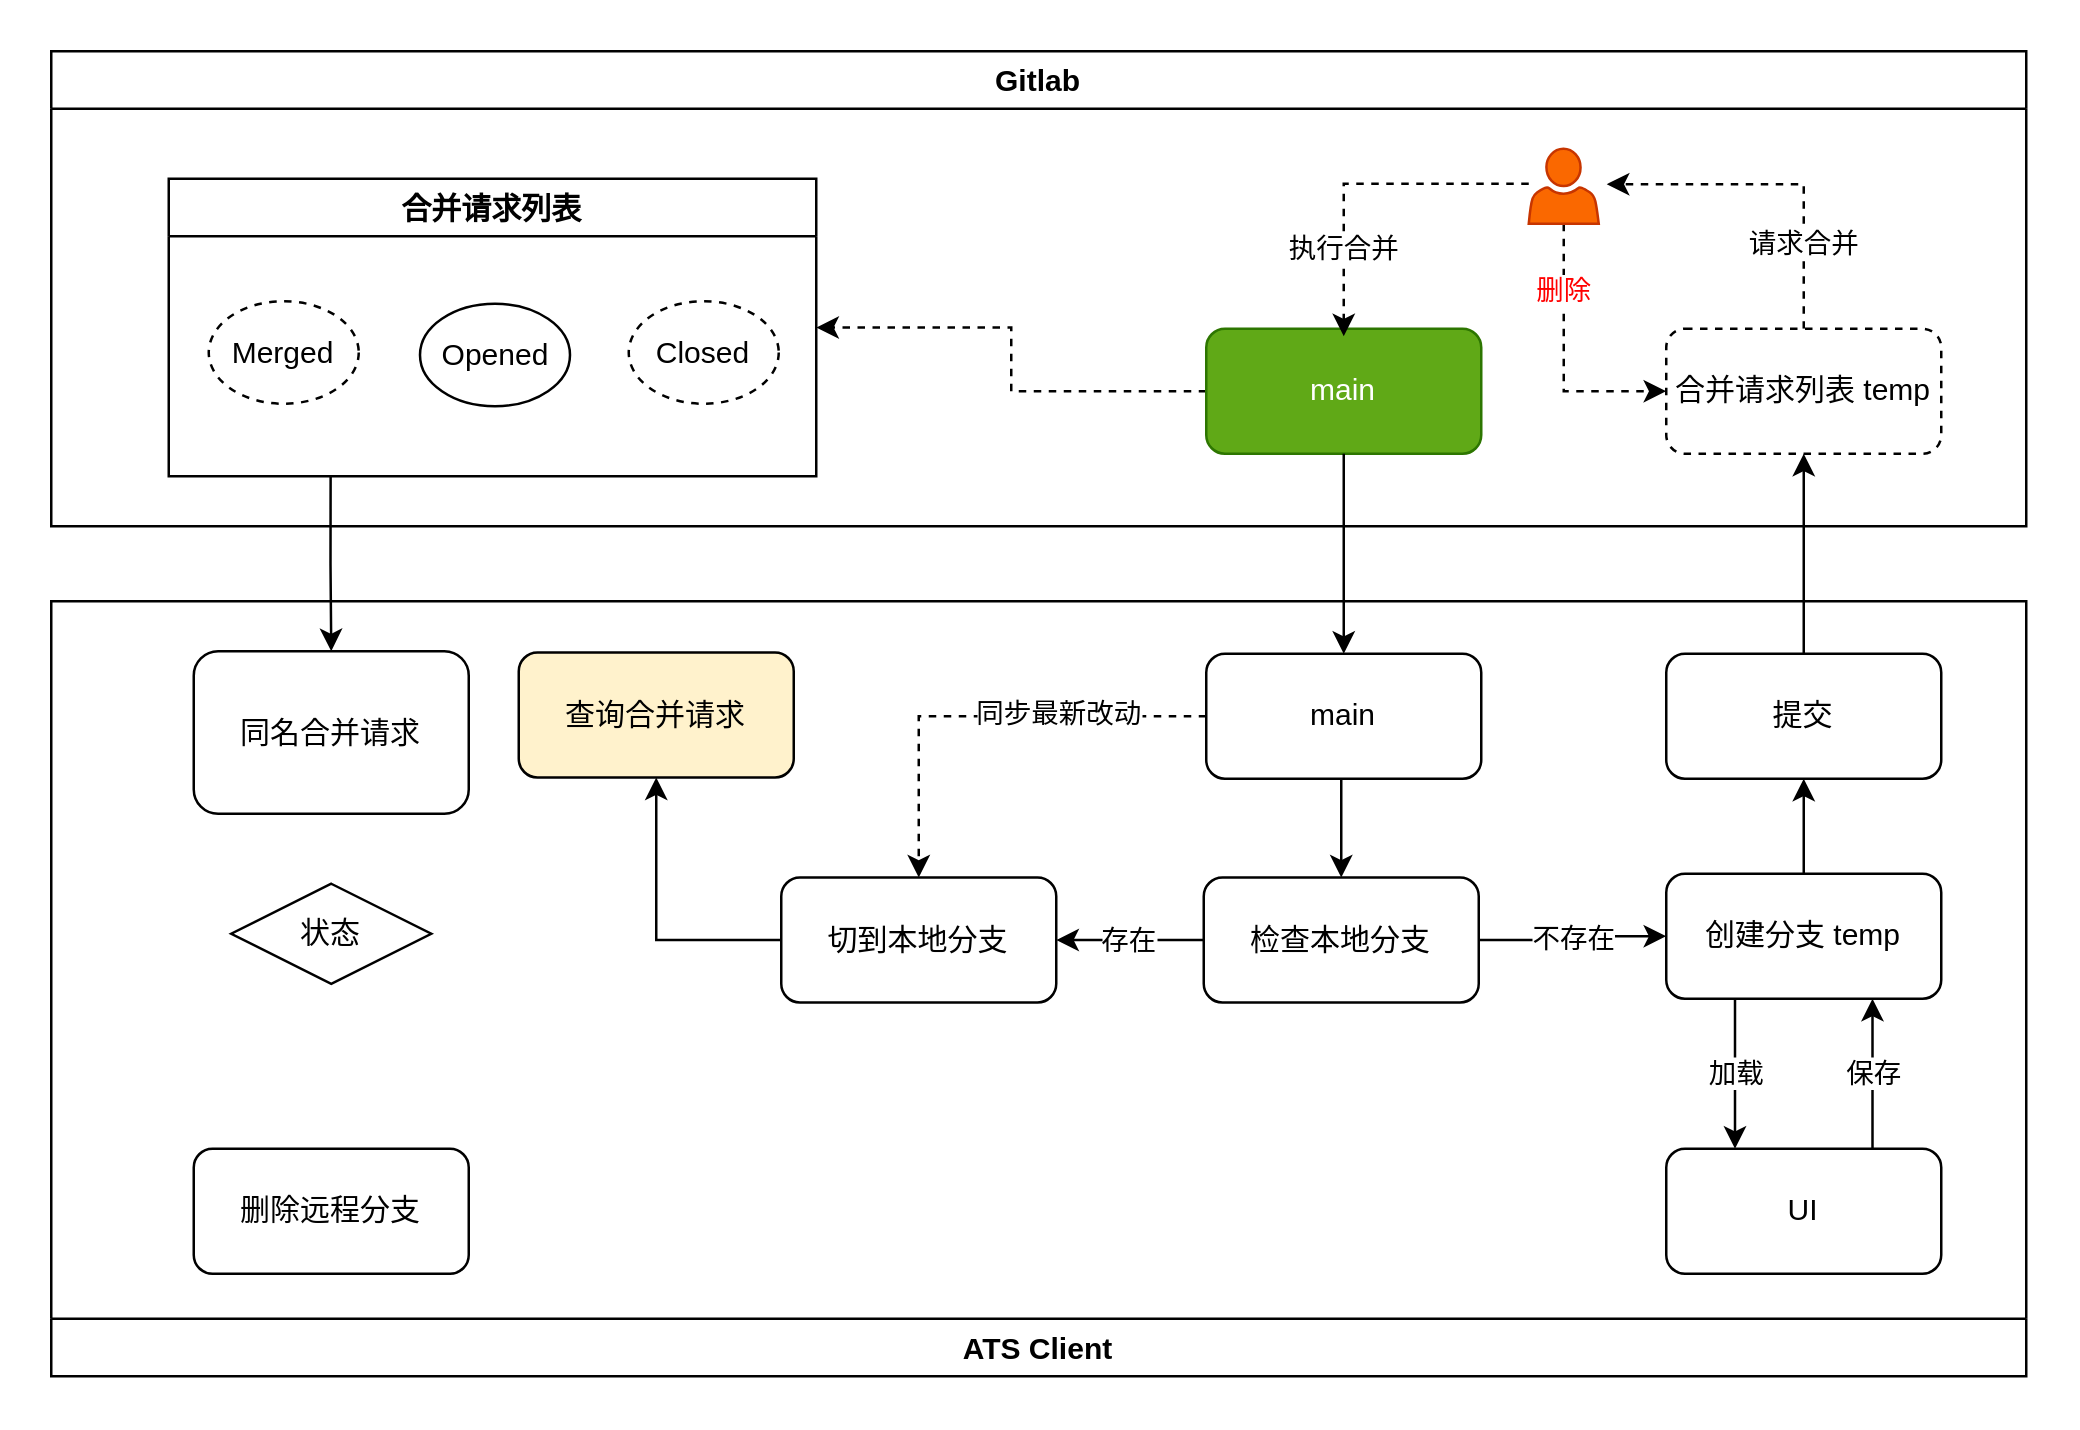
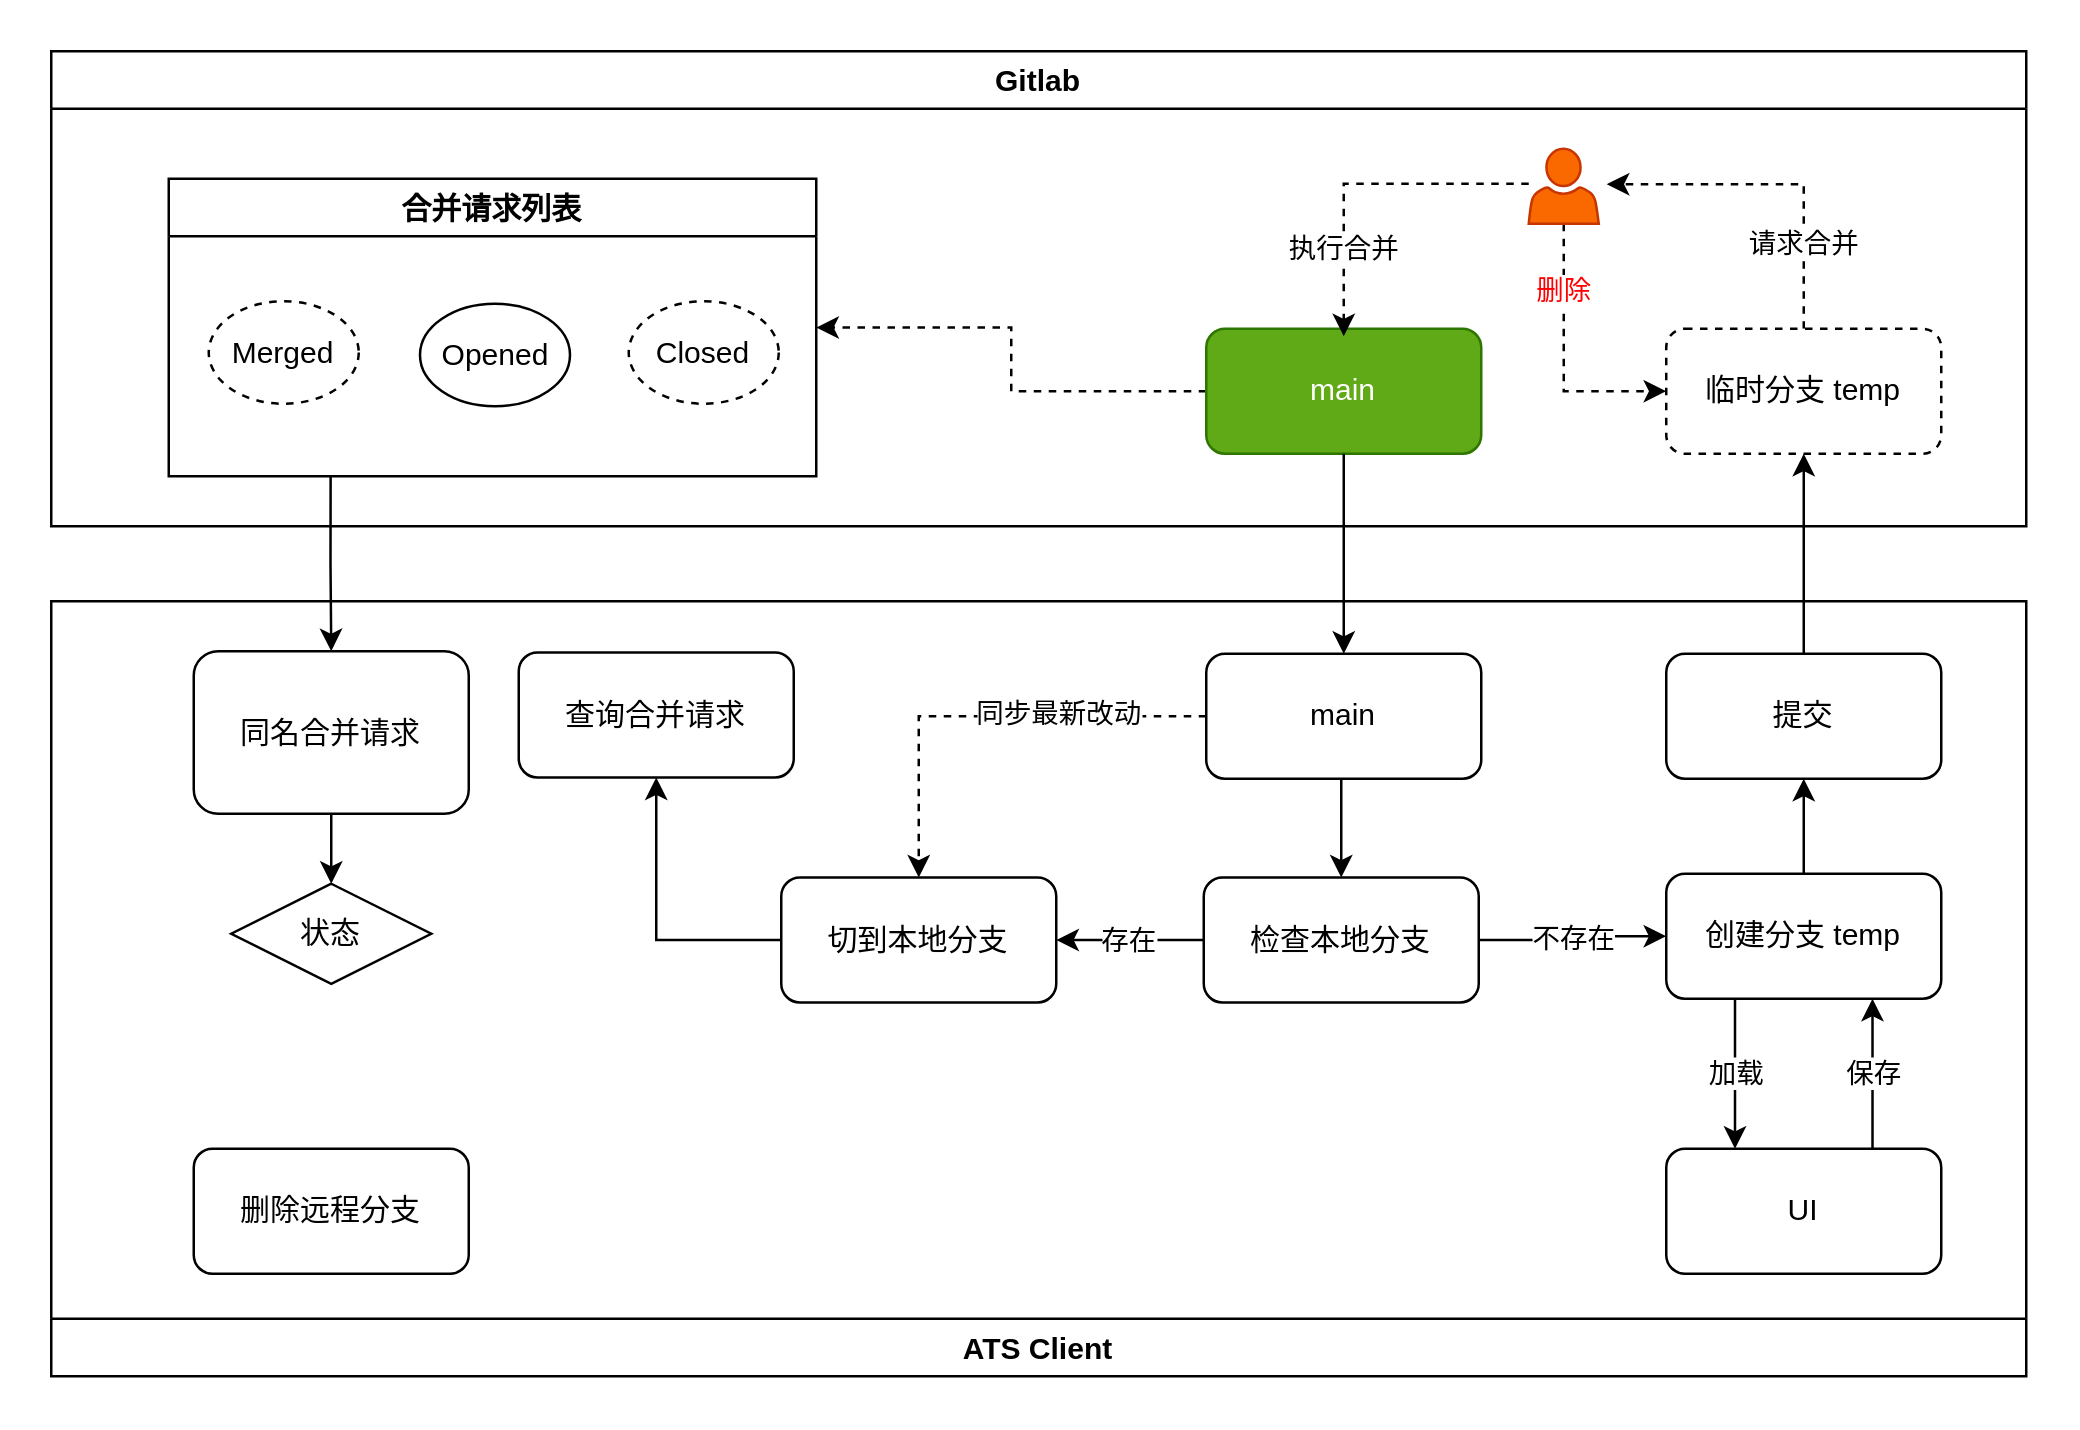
node "合并请求列表 temp": label "合并请求列表 temp" -> "临时分支 temp"
node "查询合并请求": fillcolor #fff2cc -> #ffffff
edge "同名合并请求" -> "状态": added
